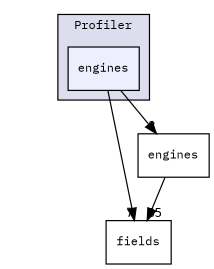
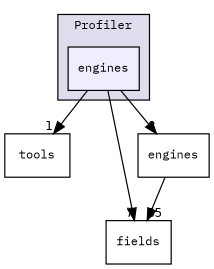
node "tools": added
